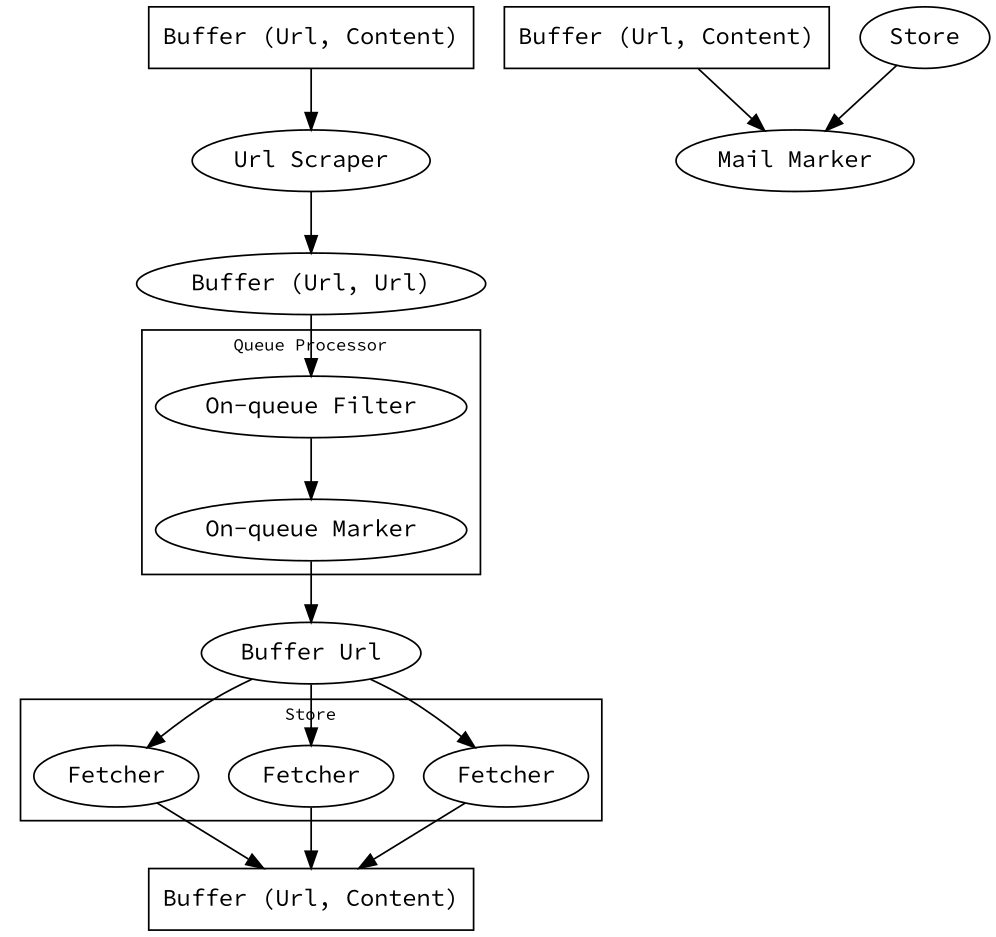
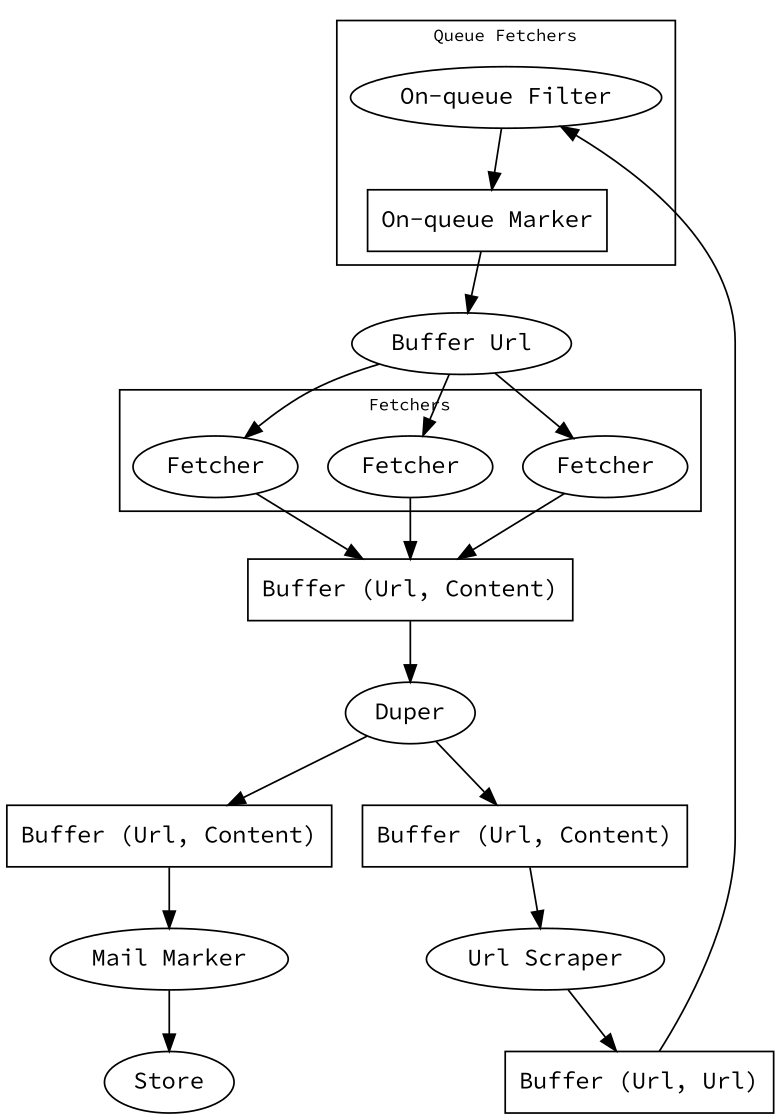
edge "Store" -> "Mail Marker": reversed
node "Buffer (Url, Url)": shape ellipse -> box
cluster "Queue Processor": label "Queue Processor" -> "Queue Fetchers"
node "On-queue Marker": shape ellipse -> box
node "Duper": added
cluster "Store": label "Store" -> "Fetchers"
